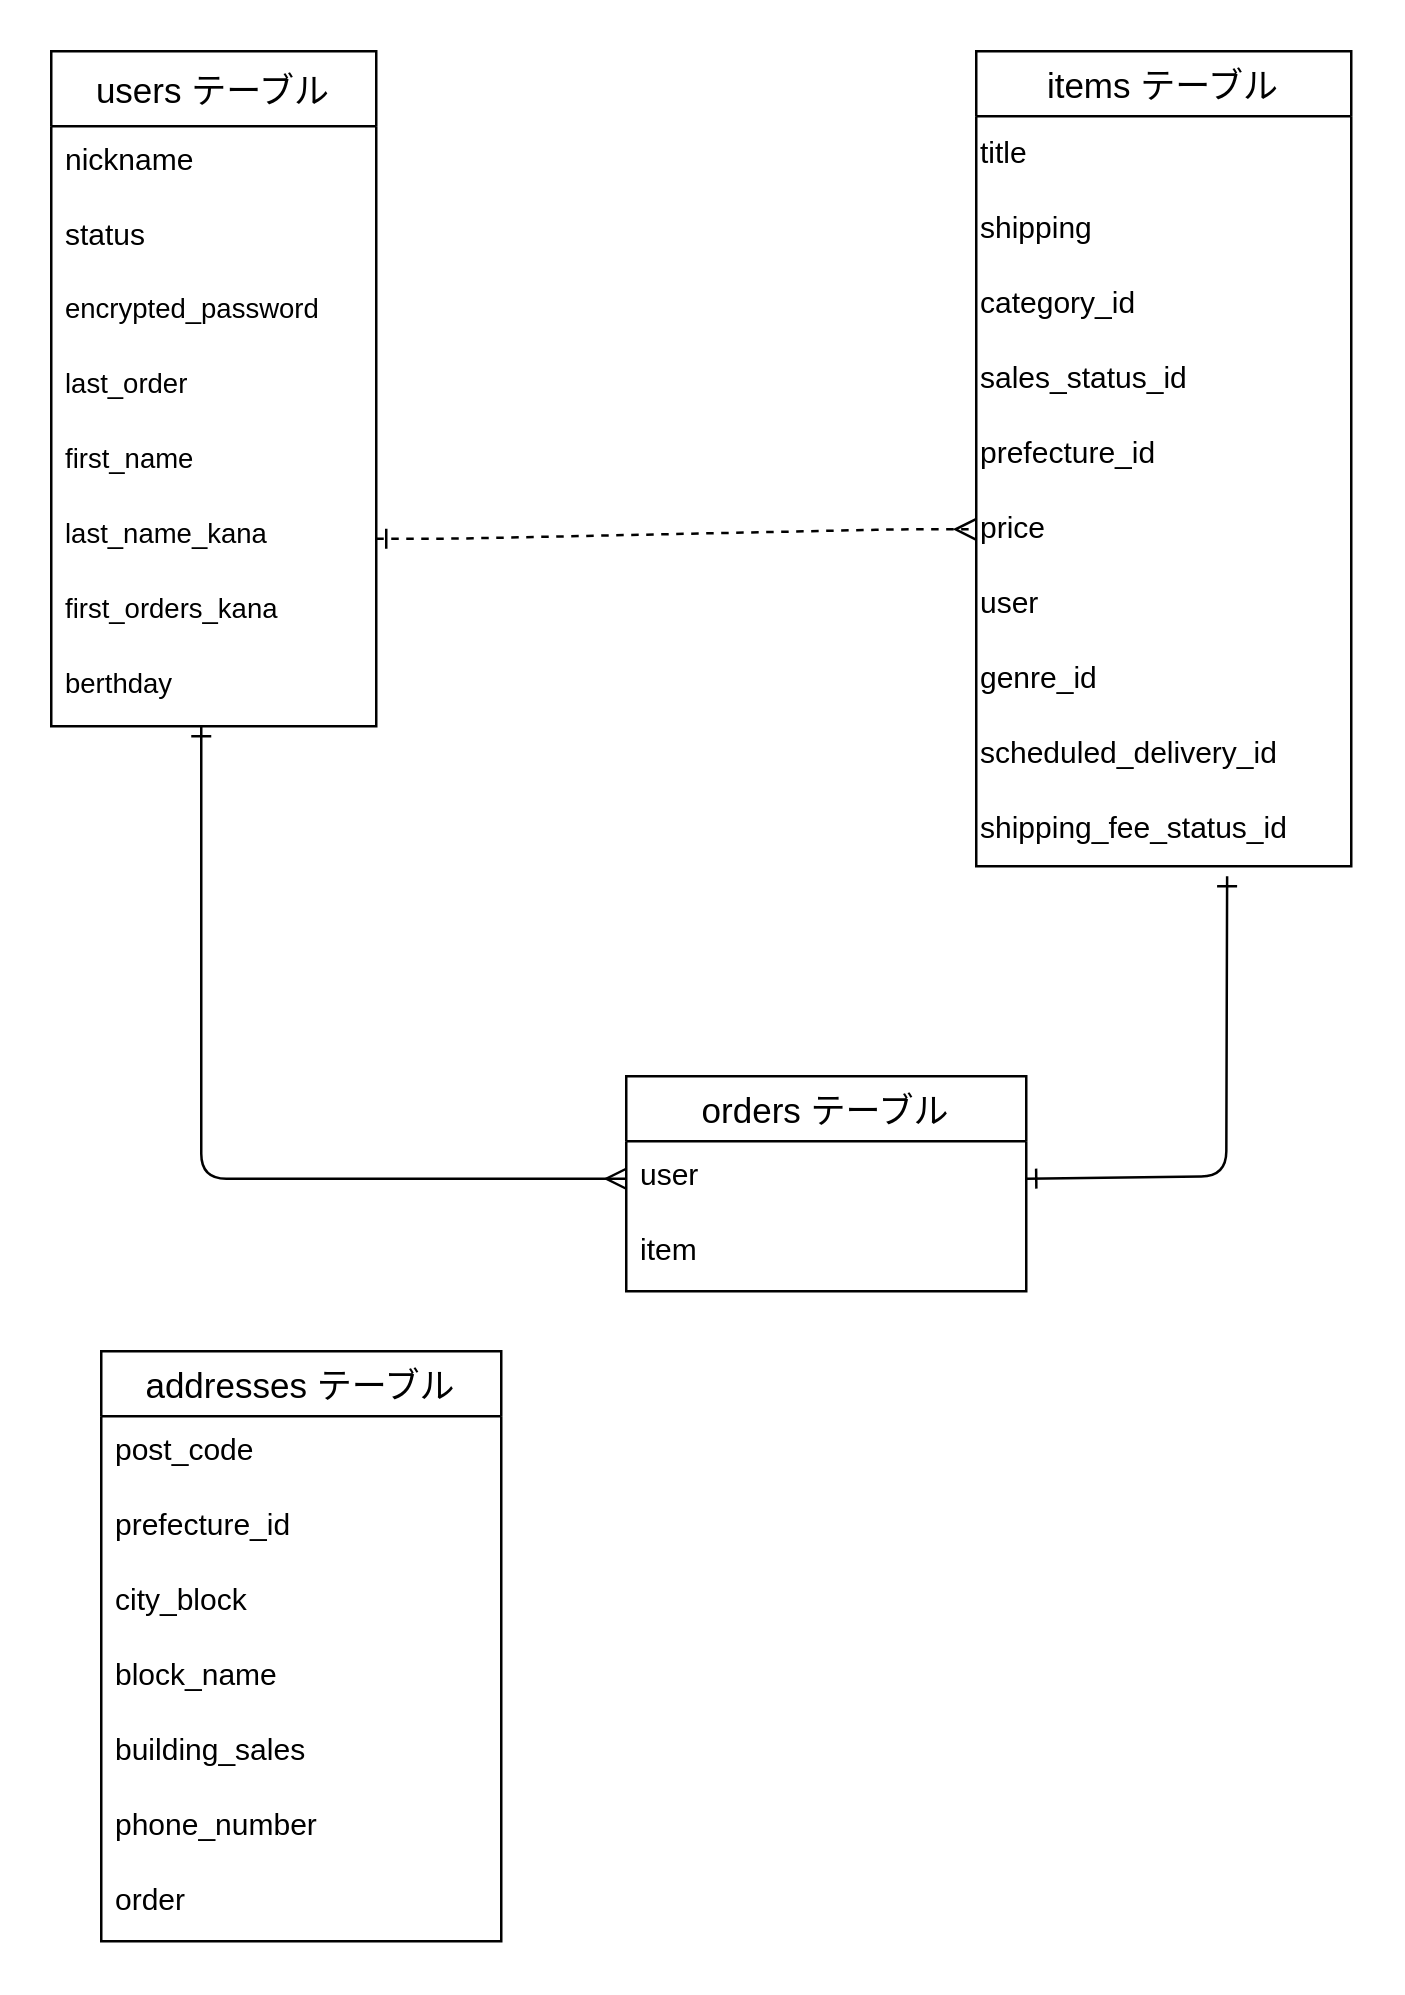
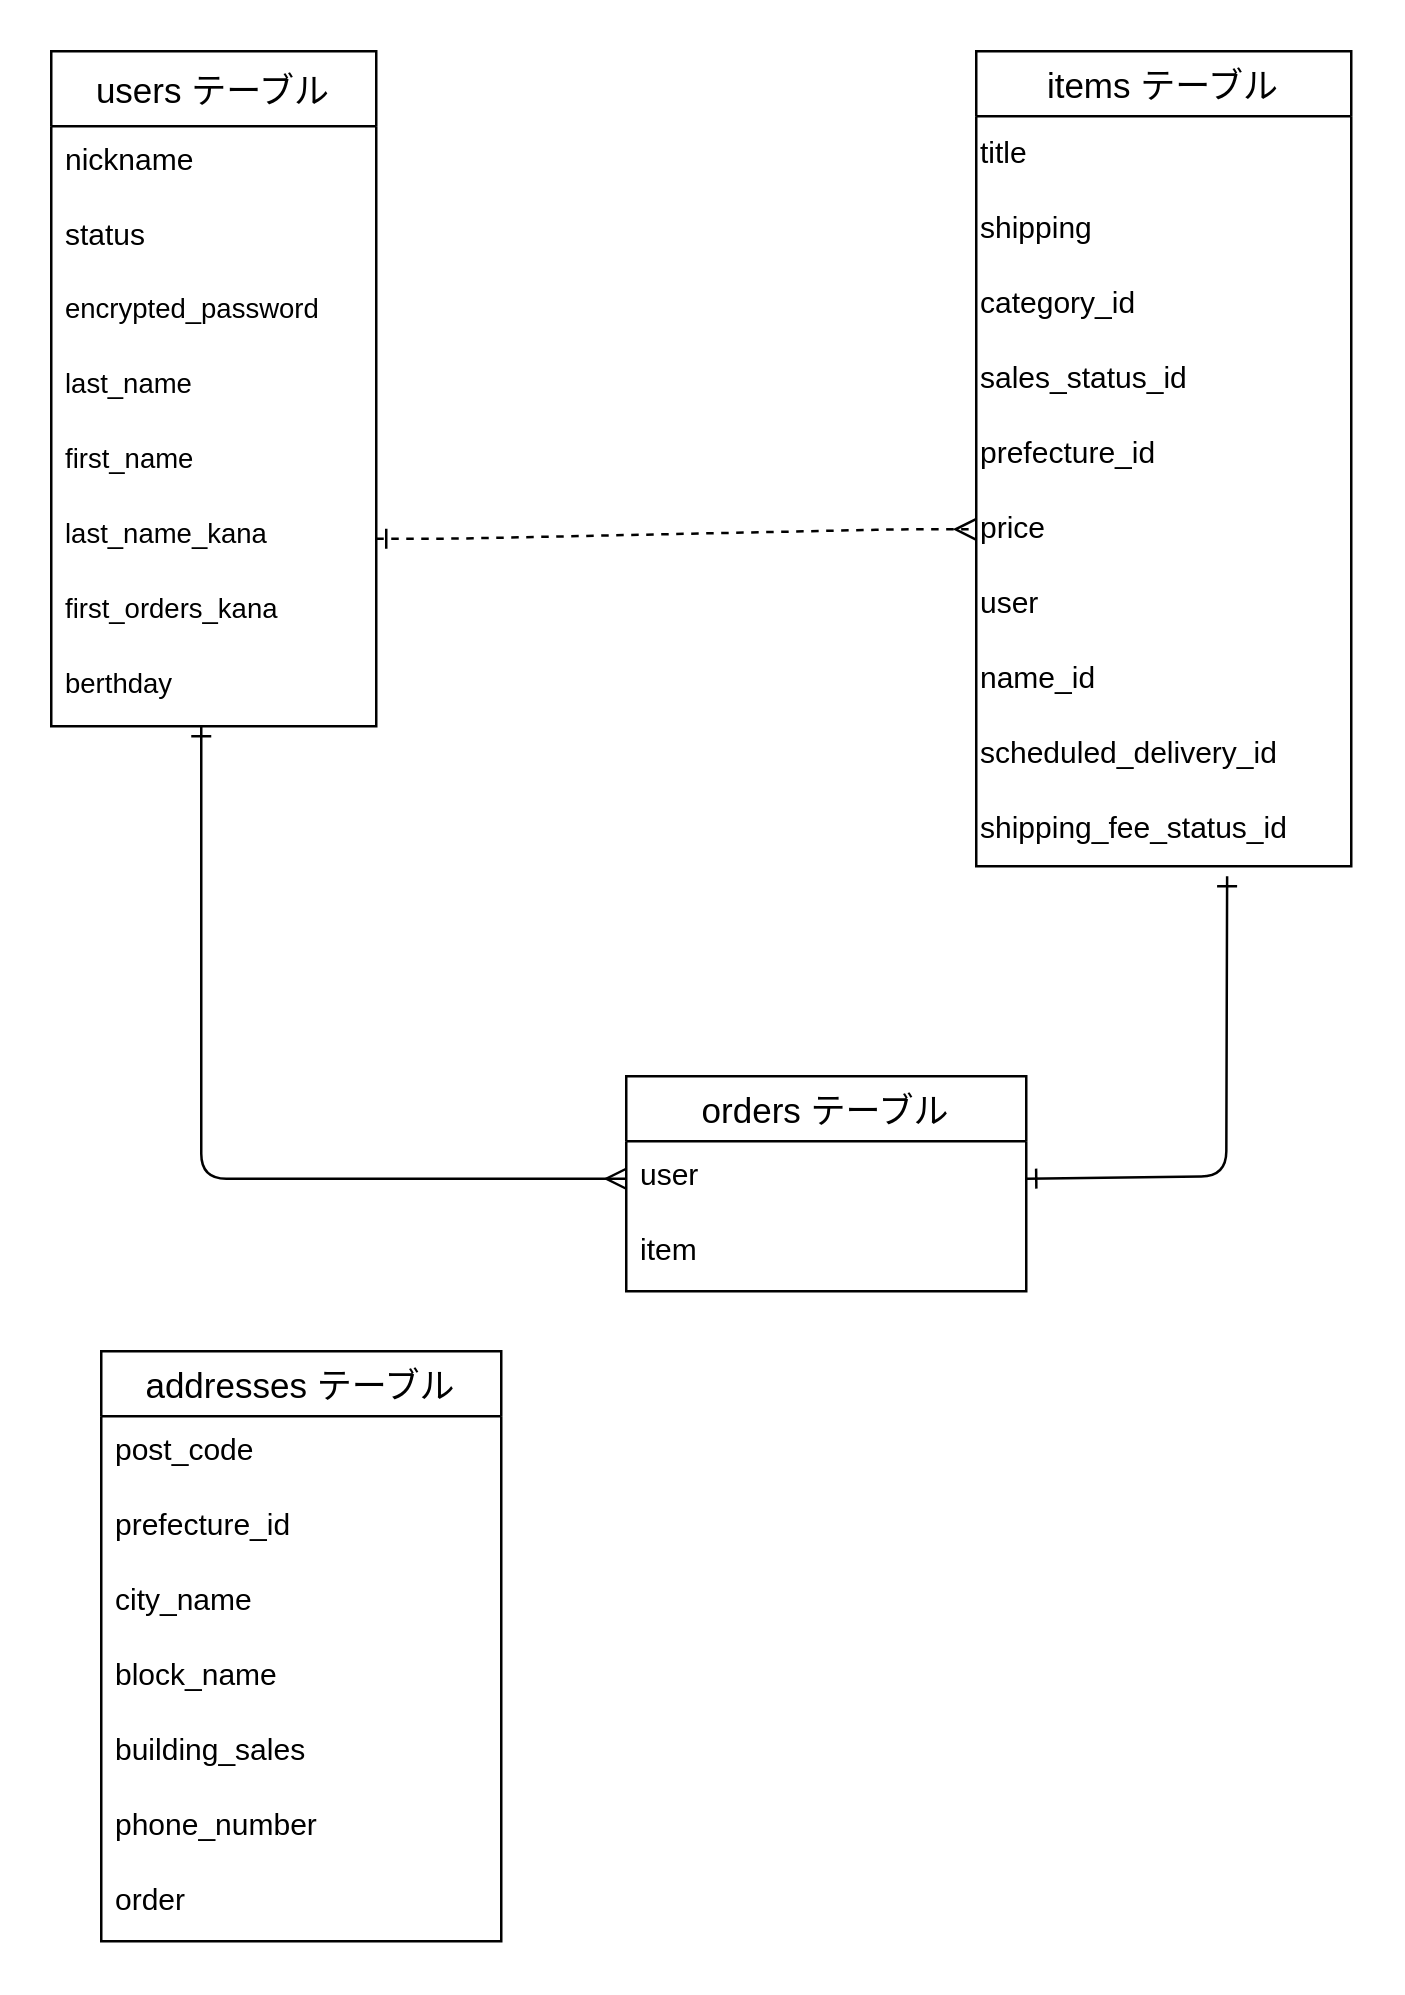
node "last_order": label "last_order" -> "last_name"
node "genre_id": label "genre_id" -> "name_id"
node "city_block": label "city_block" -> "city_name"
